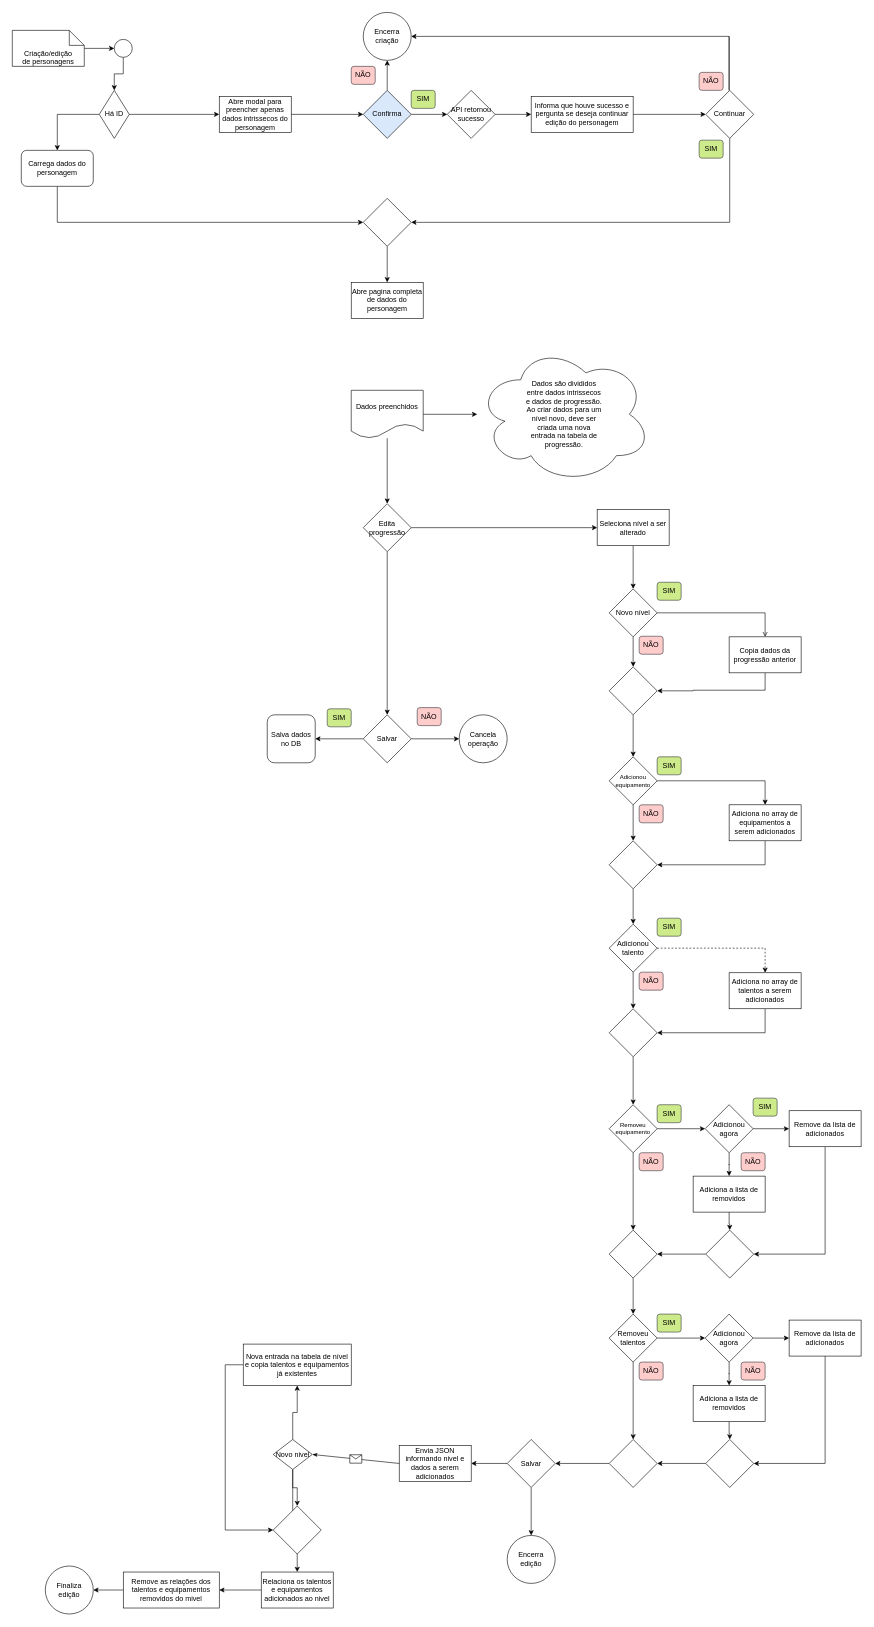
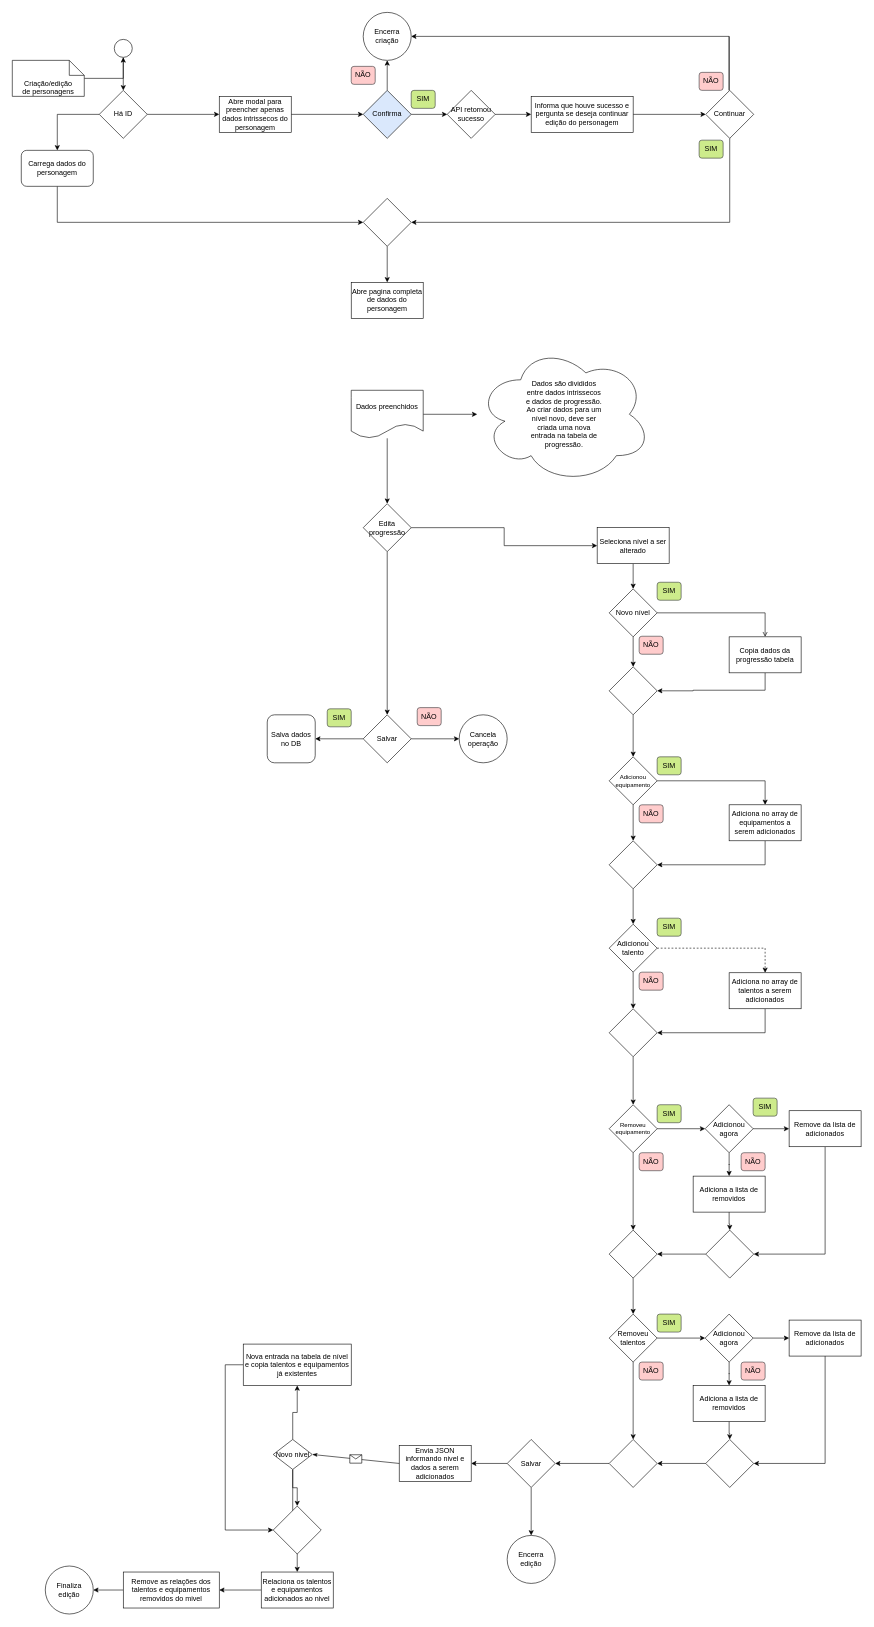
node "Criação/edição de personagens": moved (48, 48) -> (48, 78)
node "Há ID": size 30x48 -> 48x48
node "Seleciona nível a ser alterado": moved (633, 528) -> (633, 546)
node "Copia dados da progressão anterior": label "Copia dados da progressão anterior" -> "Copia dados da progressão tabela"
